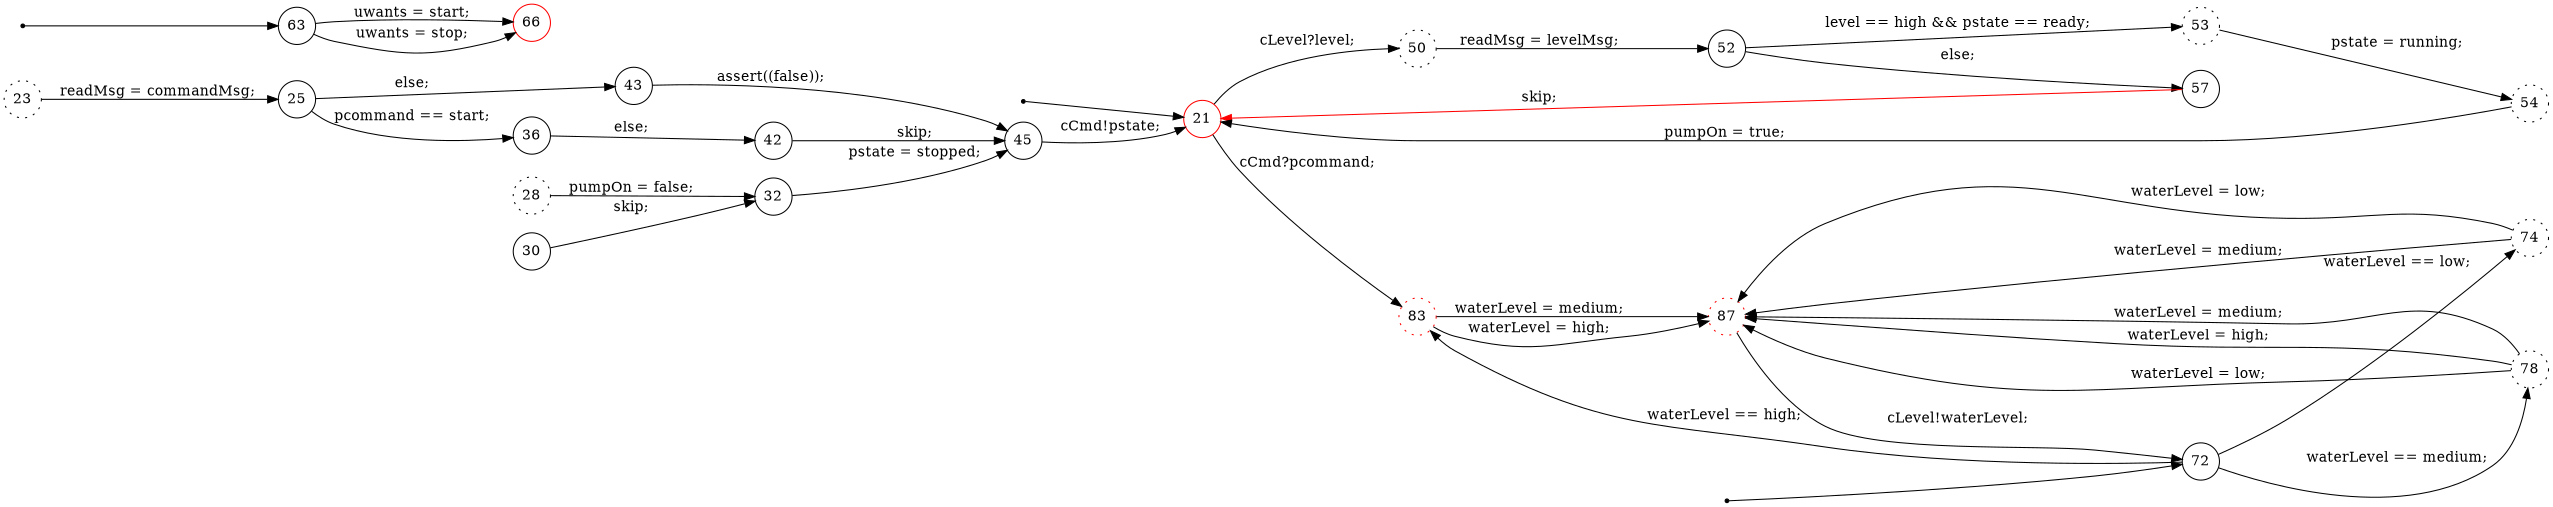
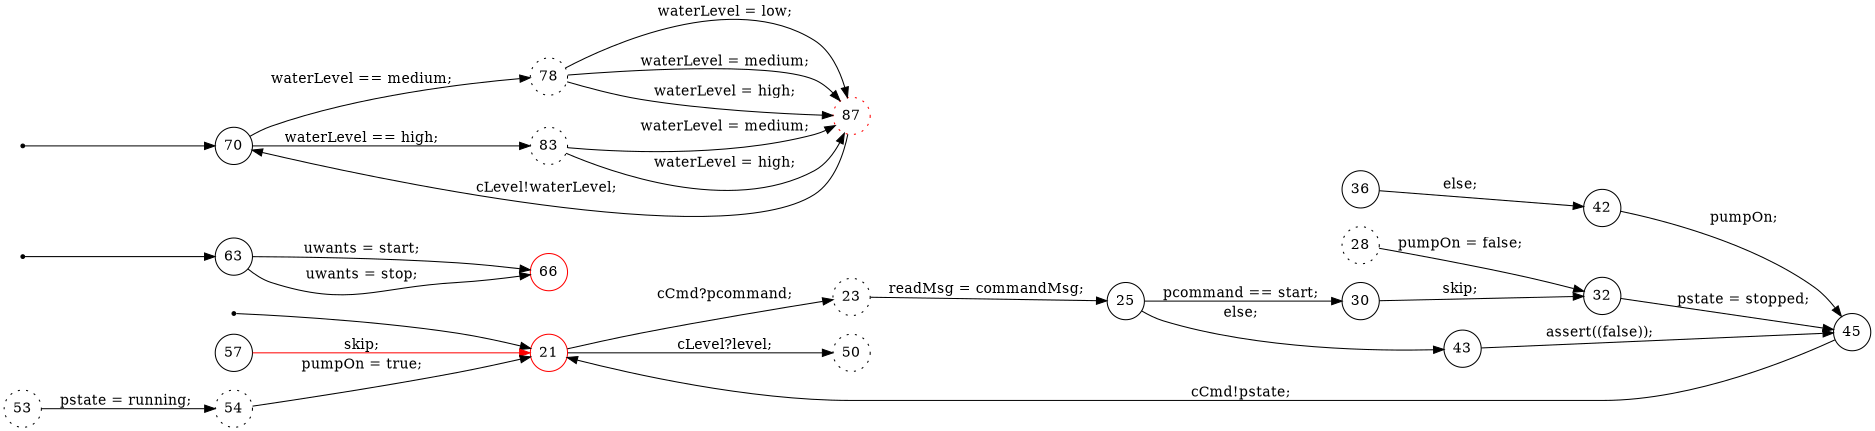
node "52": removed
edge "42" -> "45": label "skip; " -> "pumpOn; "
edge "25" -> "36": now "25" -> "30"
edge "21" -> "83": now "21" -> "23"
node "74": removed
node "83": color red -> black
node "72": label "72" -> "70"
